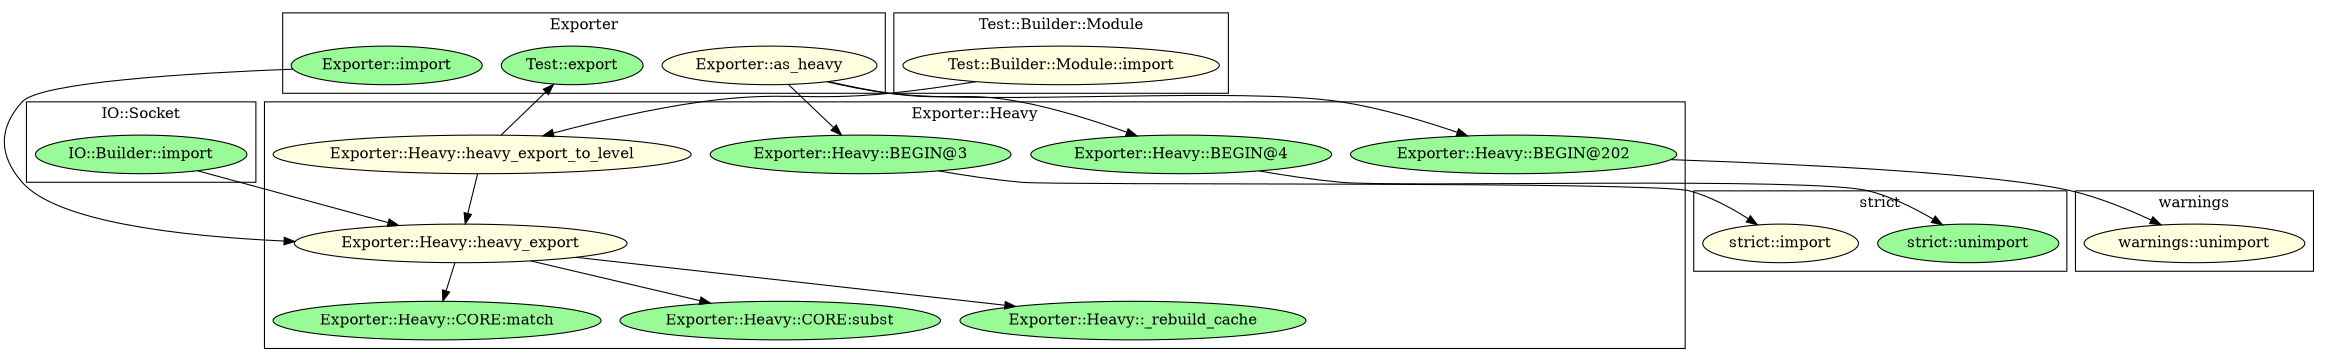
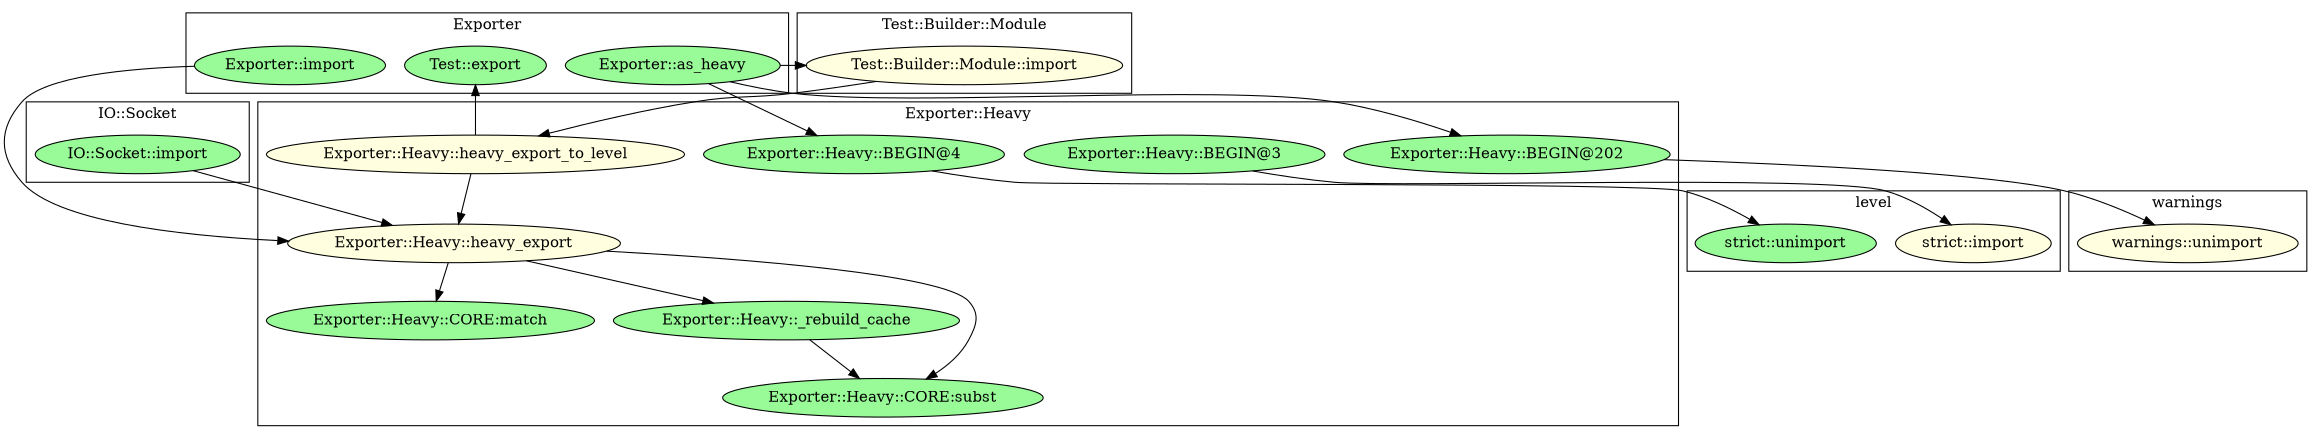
node "Exporter::as_heavy": fillcolor lightyellow -> palegreen
edge "Exporter::as_heavy" -> "Exporter::Heavy::BEGIN@3": now "Exporter::as_heavy" -> "Test::Builder::Module::import"
node "IO::Builder::import": label "IO::Builder::import" -> "IO::Socket::import"
cluster "strict": label "strict" -> "level"
edge "Exporter::Heavy::_rebuild_cache" -> "Exporter::Heavy::CORE:subst": added
